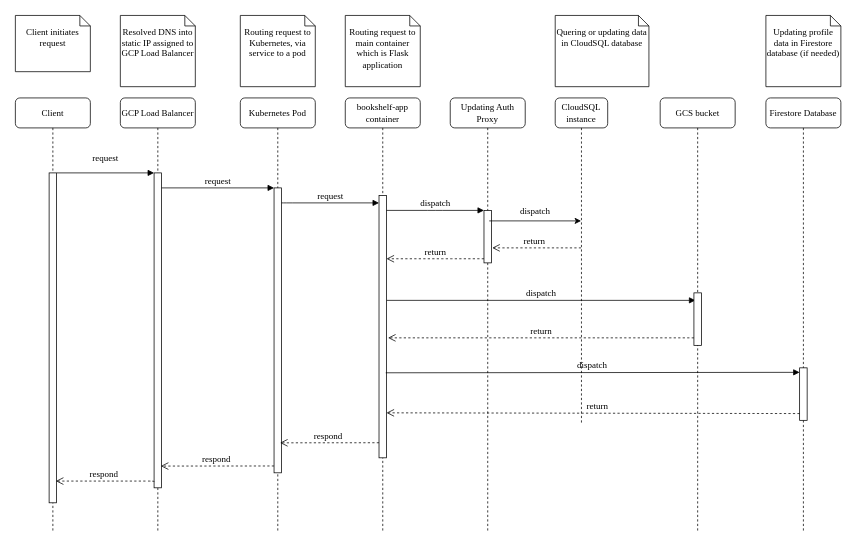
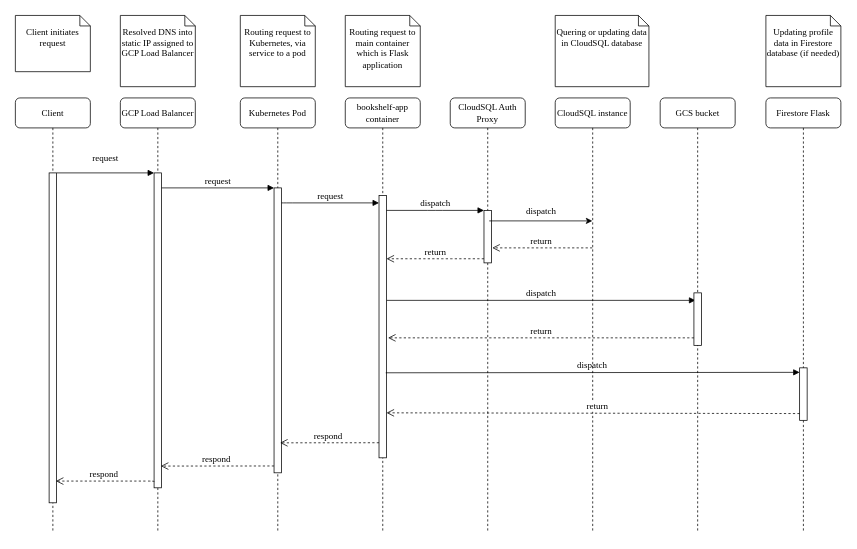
node "Updating Auth Proxy": label "Updating Auth Proxy" -> "CloudSQL Auth Proxy"
node "Firestore Database": label "Firestore Database" -> "Firestore Flask"
node "CloudSQL instance": size 53x326 -> 75x435
